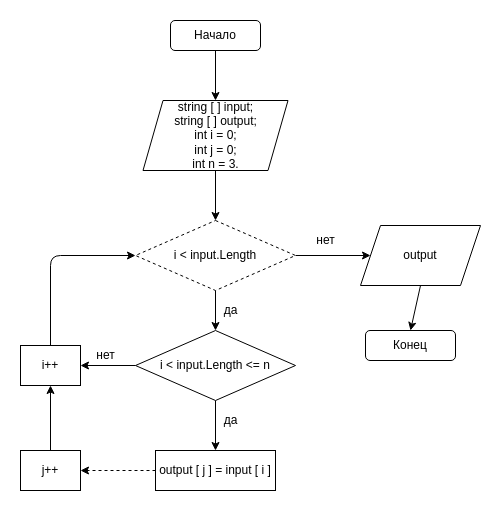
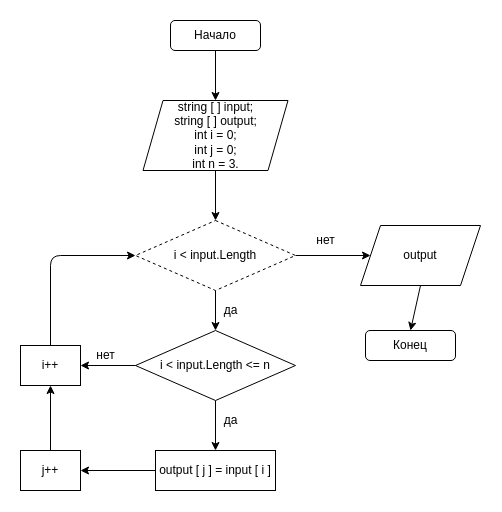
edge "output [ j ] = input [ i ]" -> "j++": style dashed -> solid
